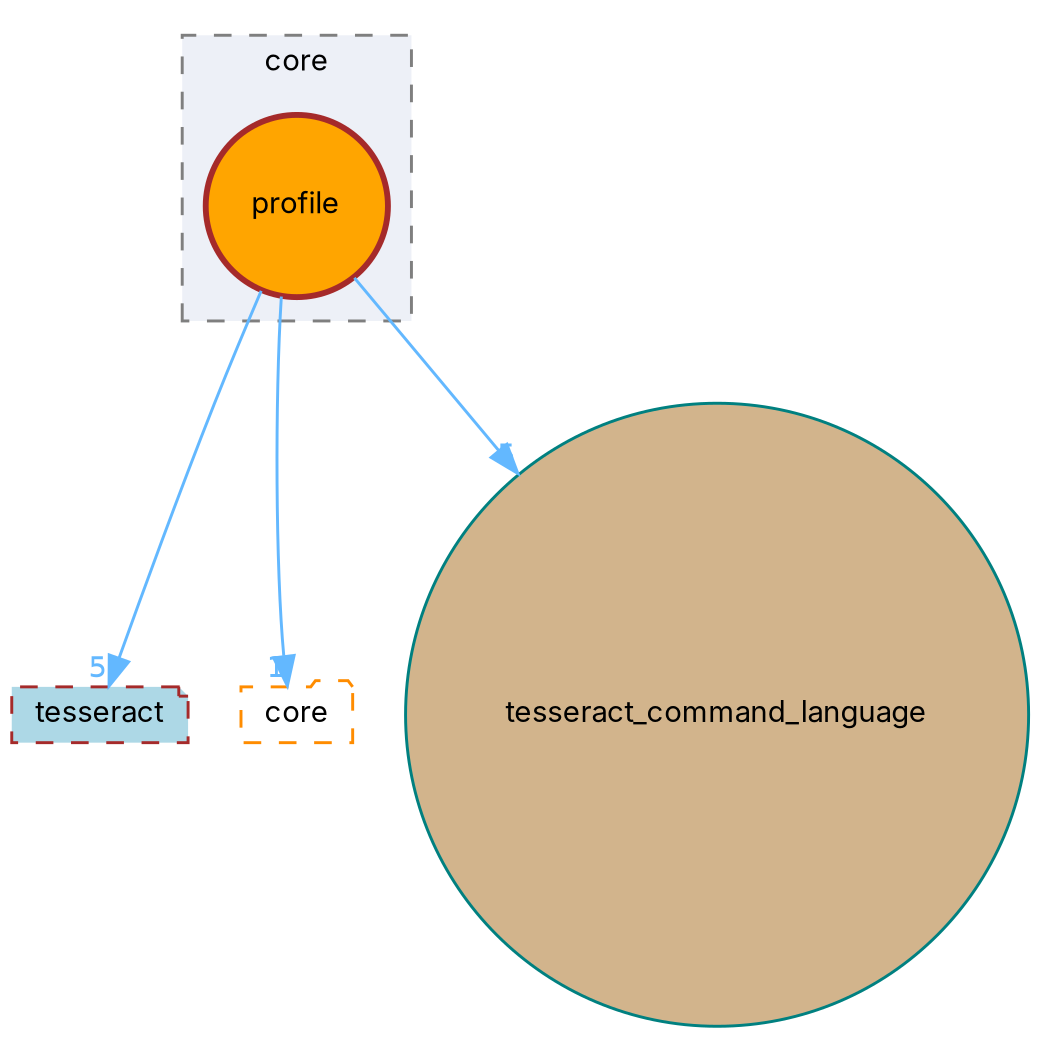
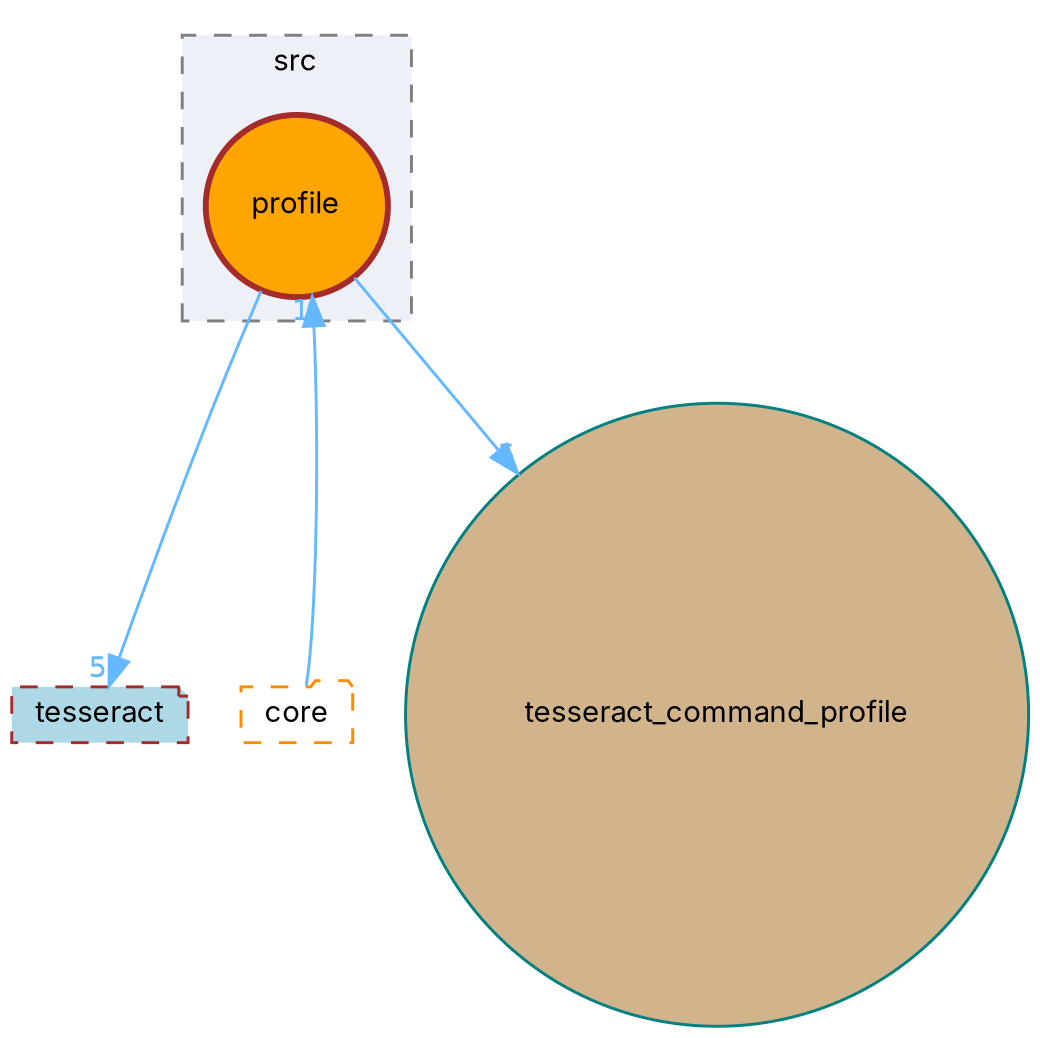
cluster "core": label "core" -> "src"
edge "profile" -> "core": reversed
node "tesseract_command_language": label "tesseract_command_language" -> "tesseract_command_profile"
